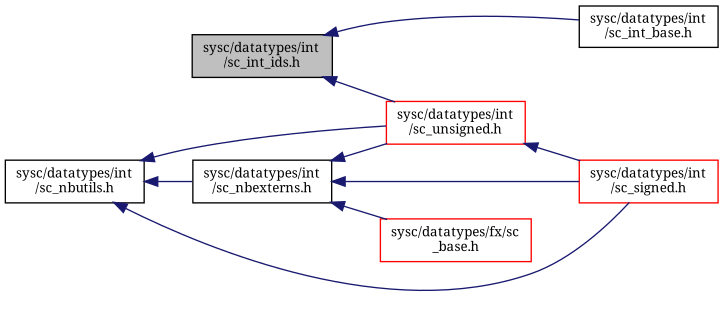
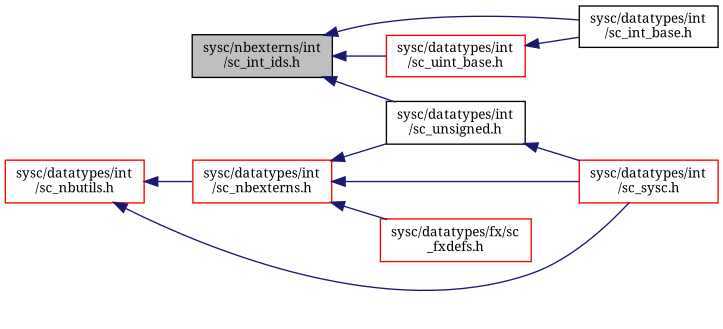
node "sysc/datatypes/int /sc_int_ids.h": label "sysc/datatypes/int /sc_int_ids.h" -> "sysc/nbexterns/int /sc_int_ids.h"
node "sysc/datatypes/int /sc_uint_base.h": added
node "sysc/datatypes/int /sc_unsigned.h": color red -> black
edge "sysc/datatypes/int /sc_unsigned.h" -> "sysc/datatypes/int /sc_nbutils.h": removed
node "sysc/datatypes/int /sc_nbutils.h": color black -> red
node "sysc/datatypes/int /sc_nbexterns.h": color black -> red
node "sysc/datatypes/int /sc_signed.h": label "sysc/datatypes/int /sc_signed.h" -> "sysc/datatypes/int /sc_sysc.h"
node "sysc/datatypes/fx/sc _base.h": label "sysc/datatypes/fx/sc _base.h" -> "sysc/datatypes/fx/sc _fxdefs.h"
